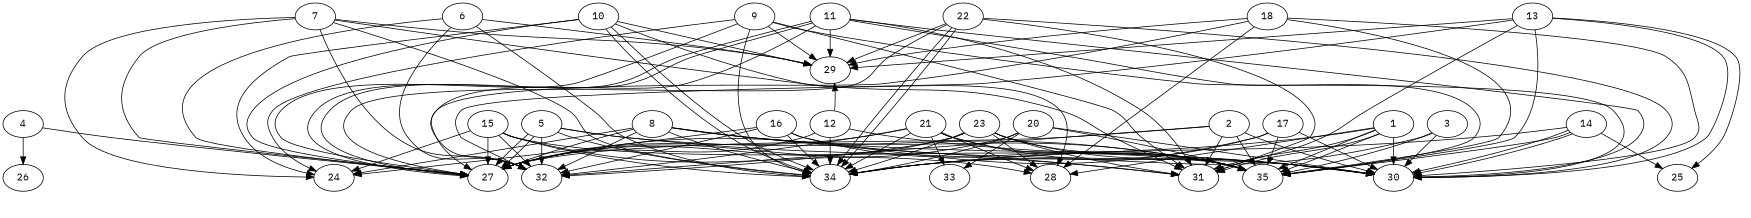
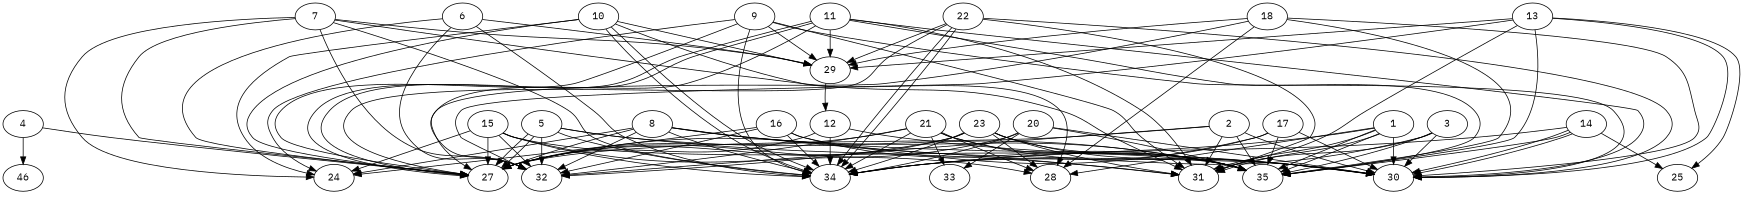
edge "12" -> "29": reversed
edge "3" -> "31": added
node "26": label "26" -> "46"
